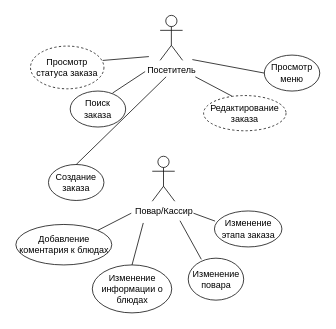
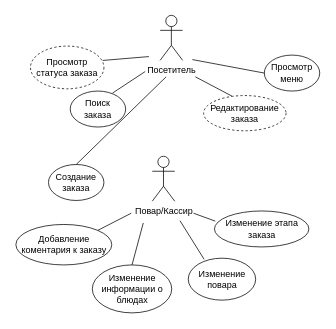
node "Изменение этапа заказа": size 68x36 -> 95x36
node "Добавление коментария к блюдах": label "Добавление коментария к блюдах" -> "Добавление коментария к заказу"
node "Изменение повара": size 56x42 -> 68x42
